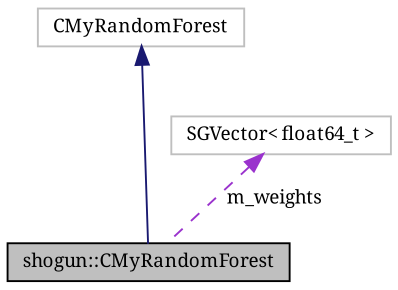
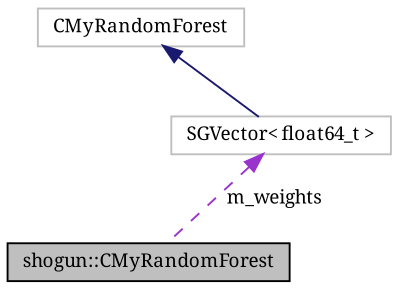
edge "shogun::CMyRandomForest" -> "CMyRandomForest": now "SGVector< float64_t >" -> "CMyRandomForest"
